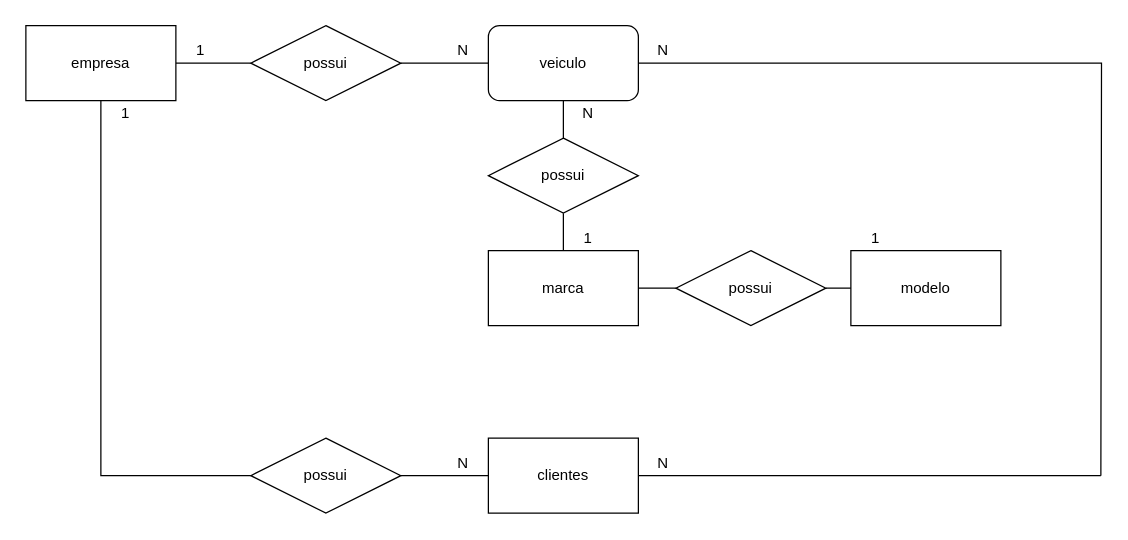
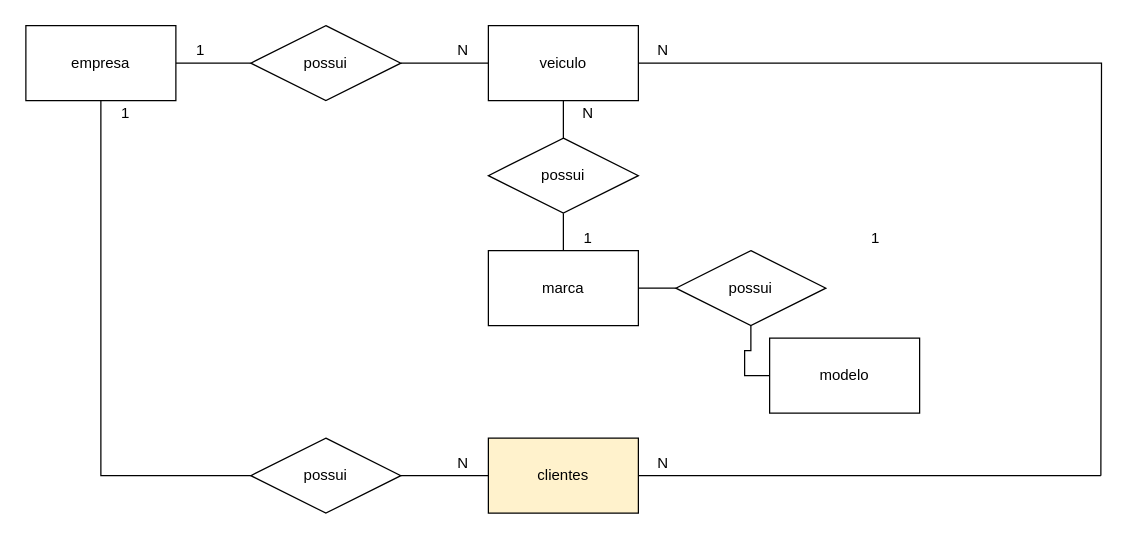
node "veiculo": shape rounded rectangle -> rectangle
node "modelo": moved (926, 288) -> (844, 376)
node "clientes": fillcolor #ffffff -> #fff2cc
